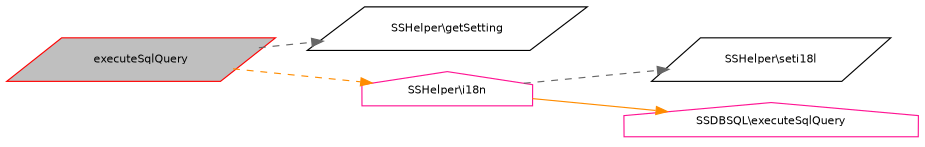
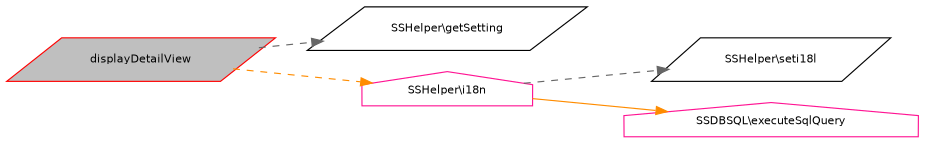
node "executeSqlQuery": label "executeSqlQuery" -> "displayDetailView"
